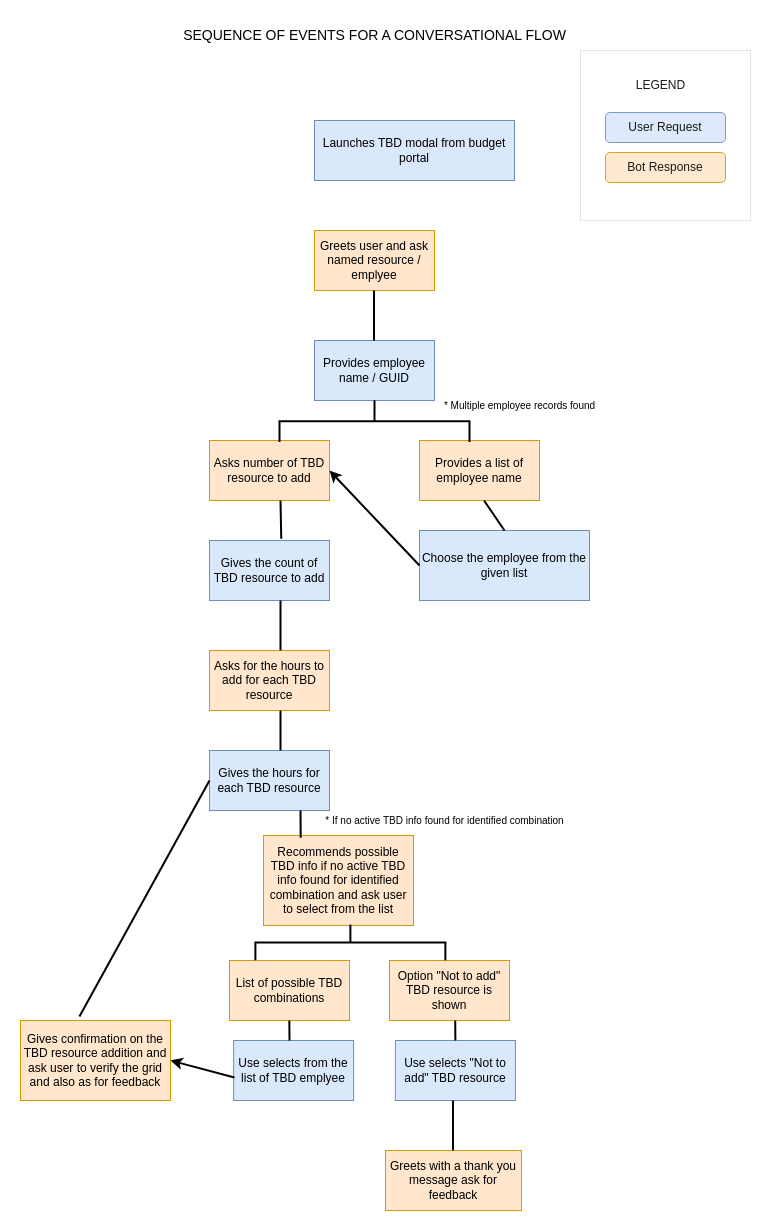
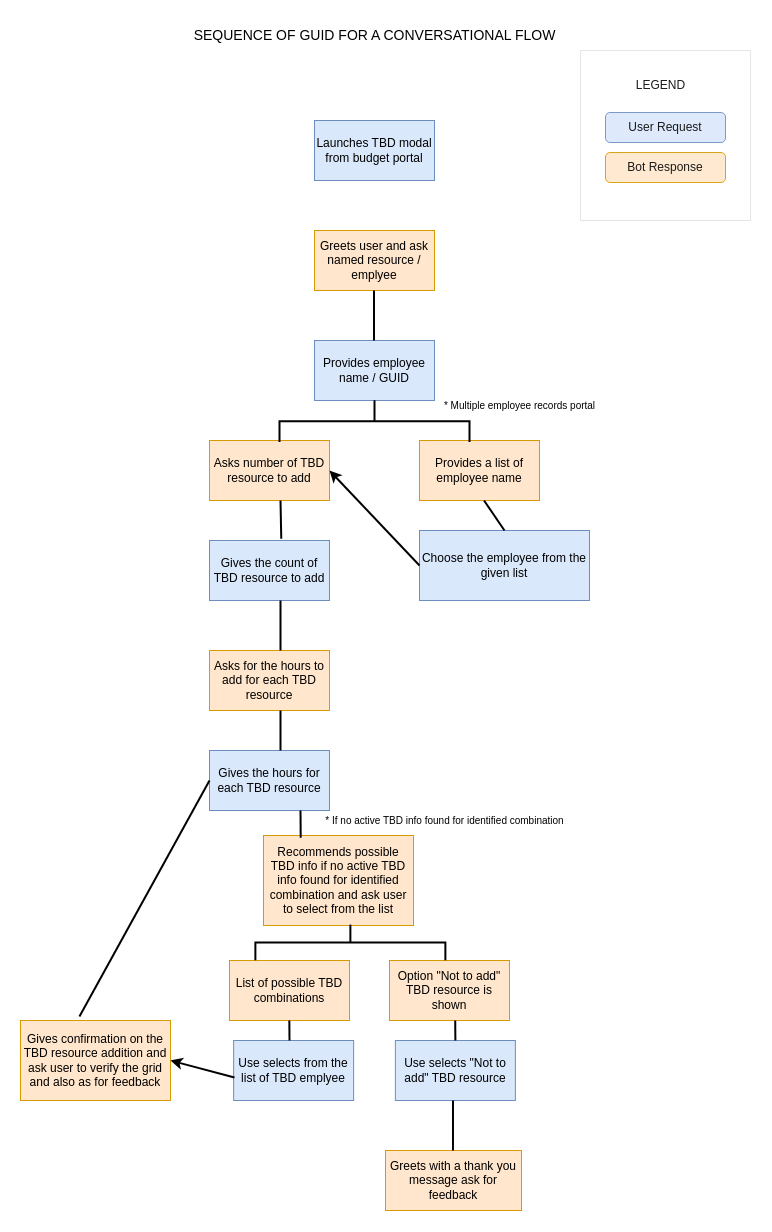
node "SEQUENCE OF EVENTS FOR A CONVERSATIONAL FLOW": label "SEQUENCE OF EVENTS FOR A CONVERSATIONAL FLOW" -> "SEQUENCE OF GUID FOR A CONVERSATIONAL FLOW"
node "Launches TBD modal from budget portal": size 200x60 -> 120x60
node "* Multiple employee records found": label "* Multiple employee records found" -> "* Multiple employee records portal"
